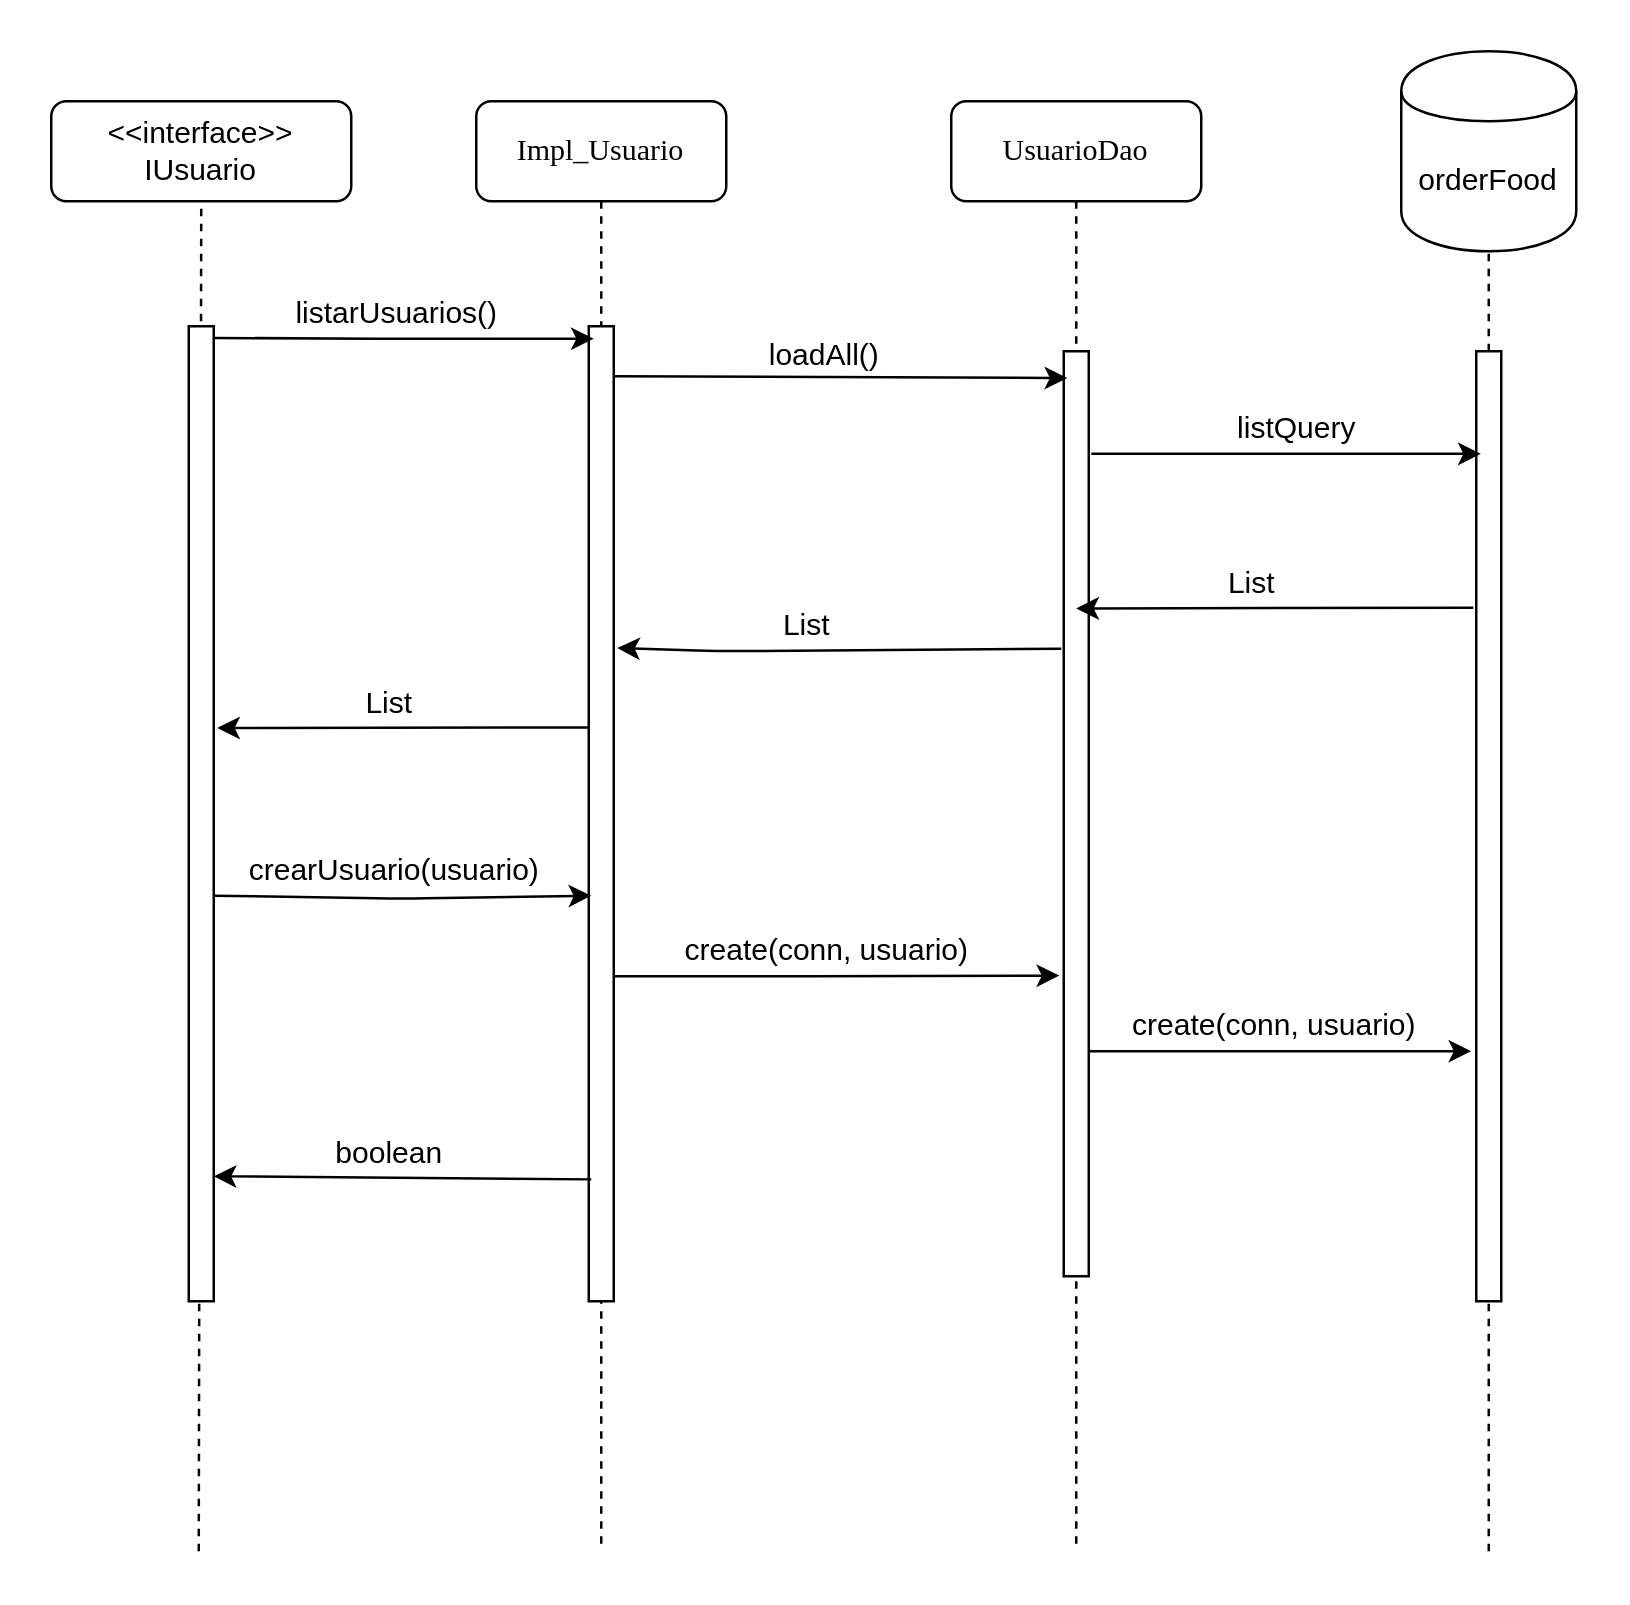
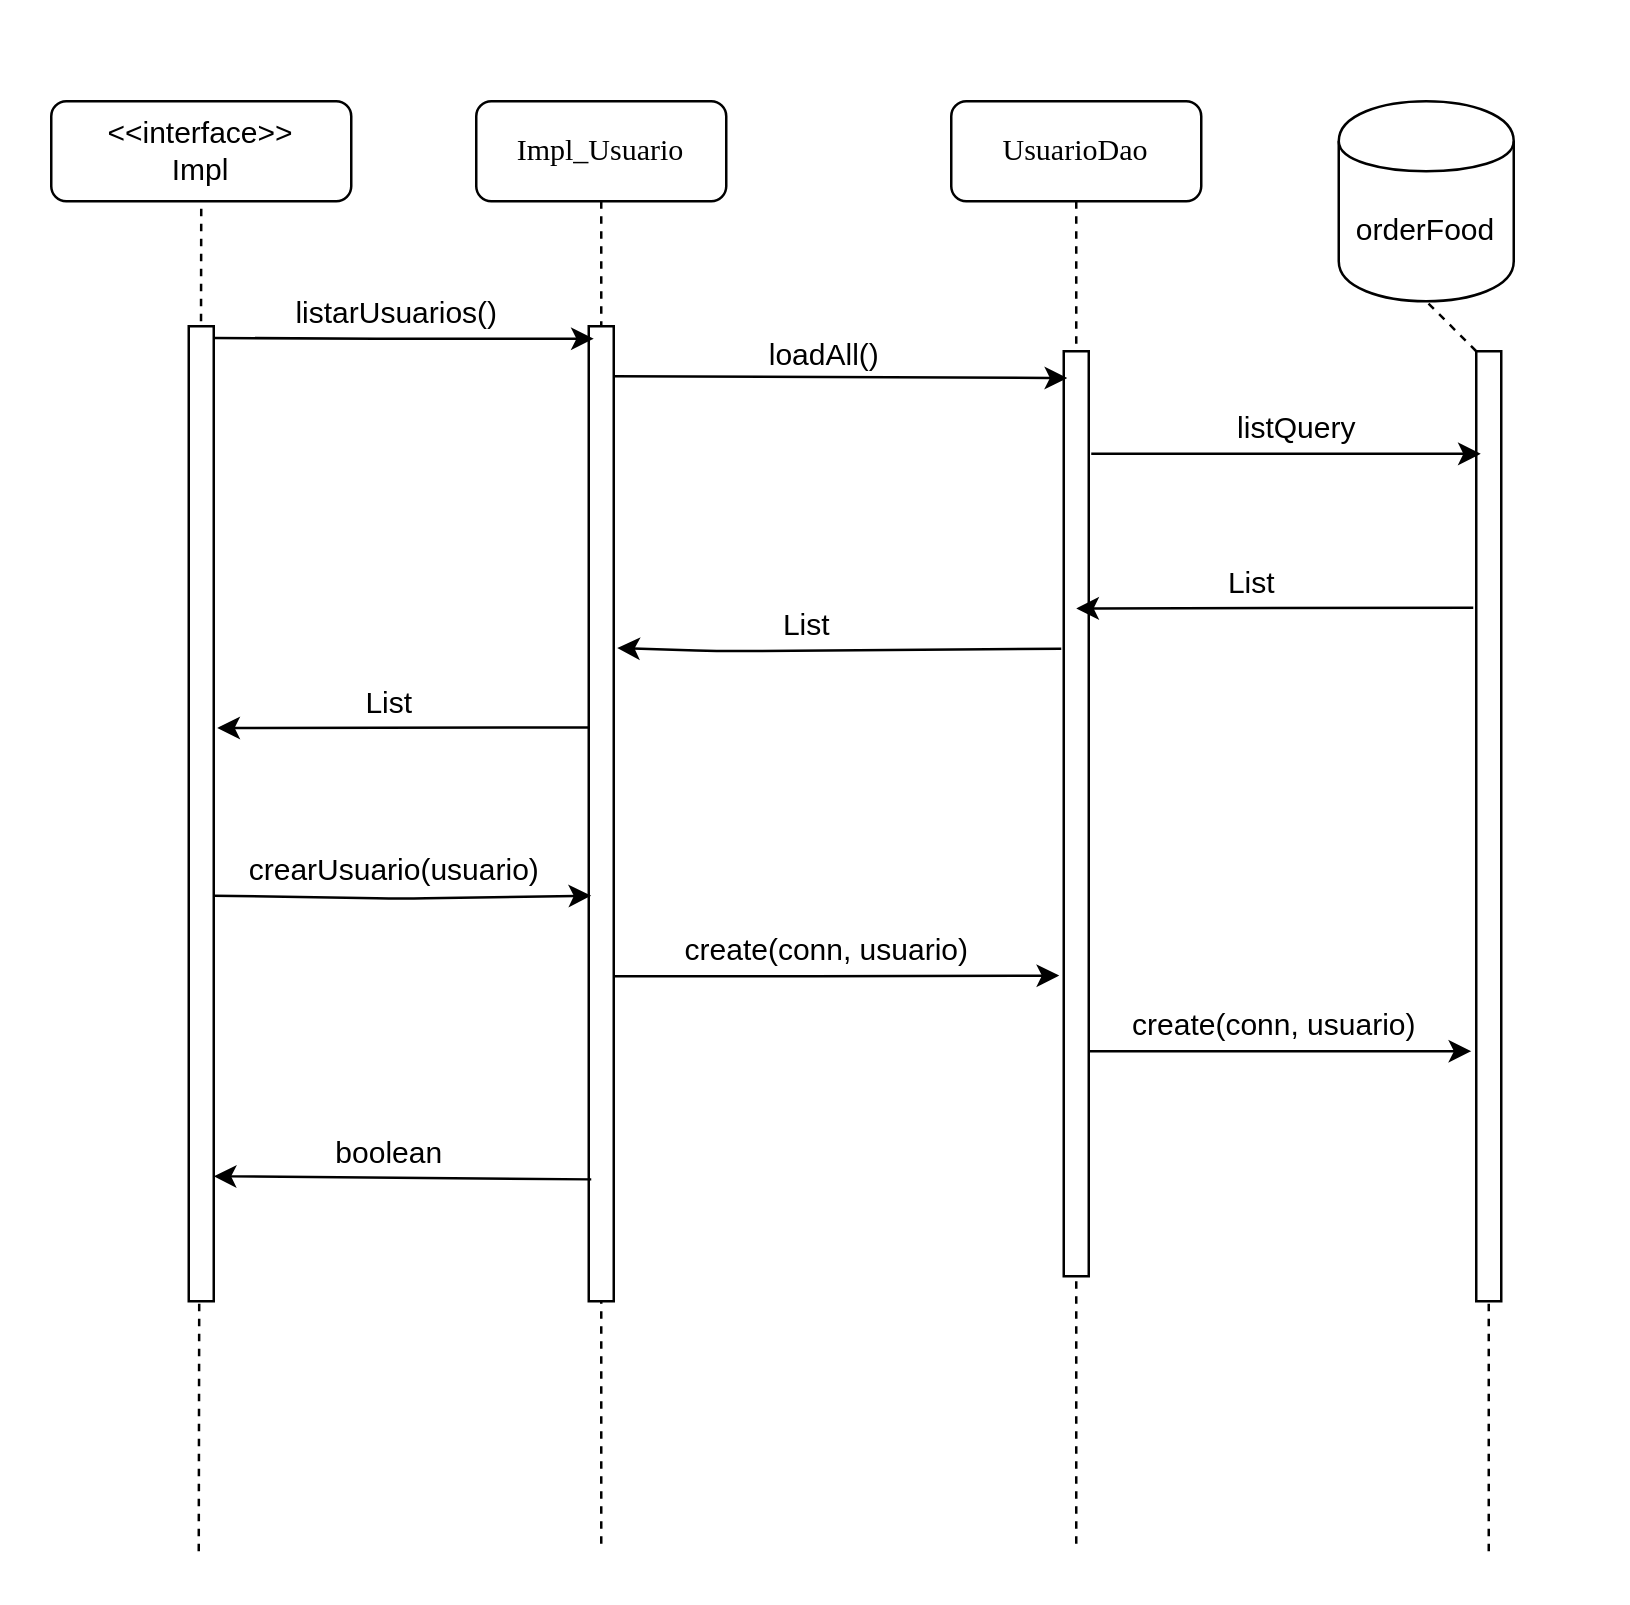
node "<<interface>> IUsuario": label "<<interface>> IUsuario" -> "<<interface>> Impl"
node "orderFood": moved (1489, 151) -> (1426, 201)
